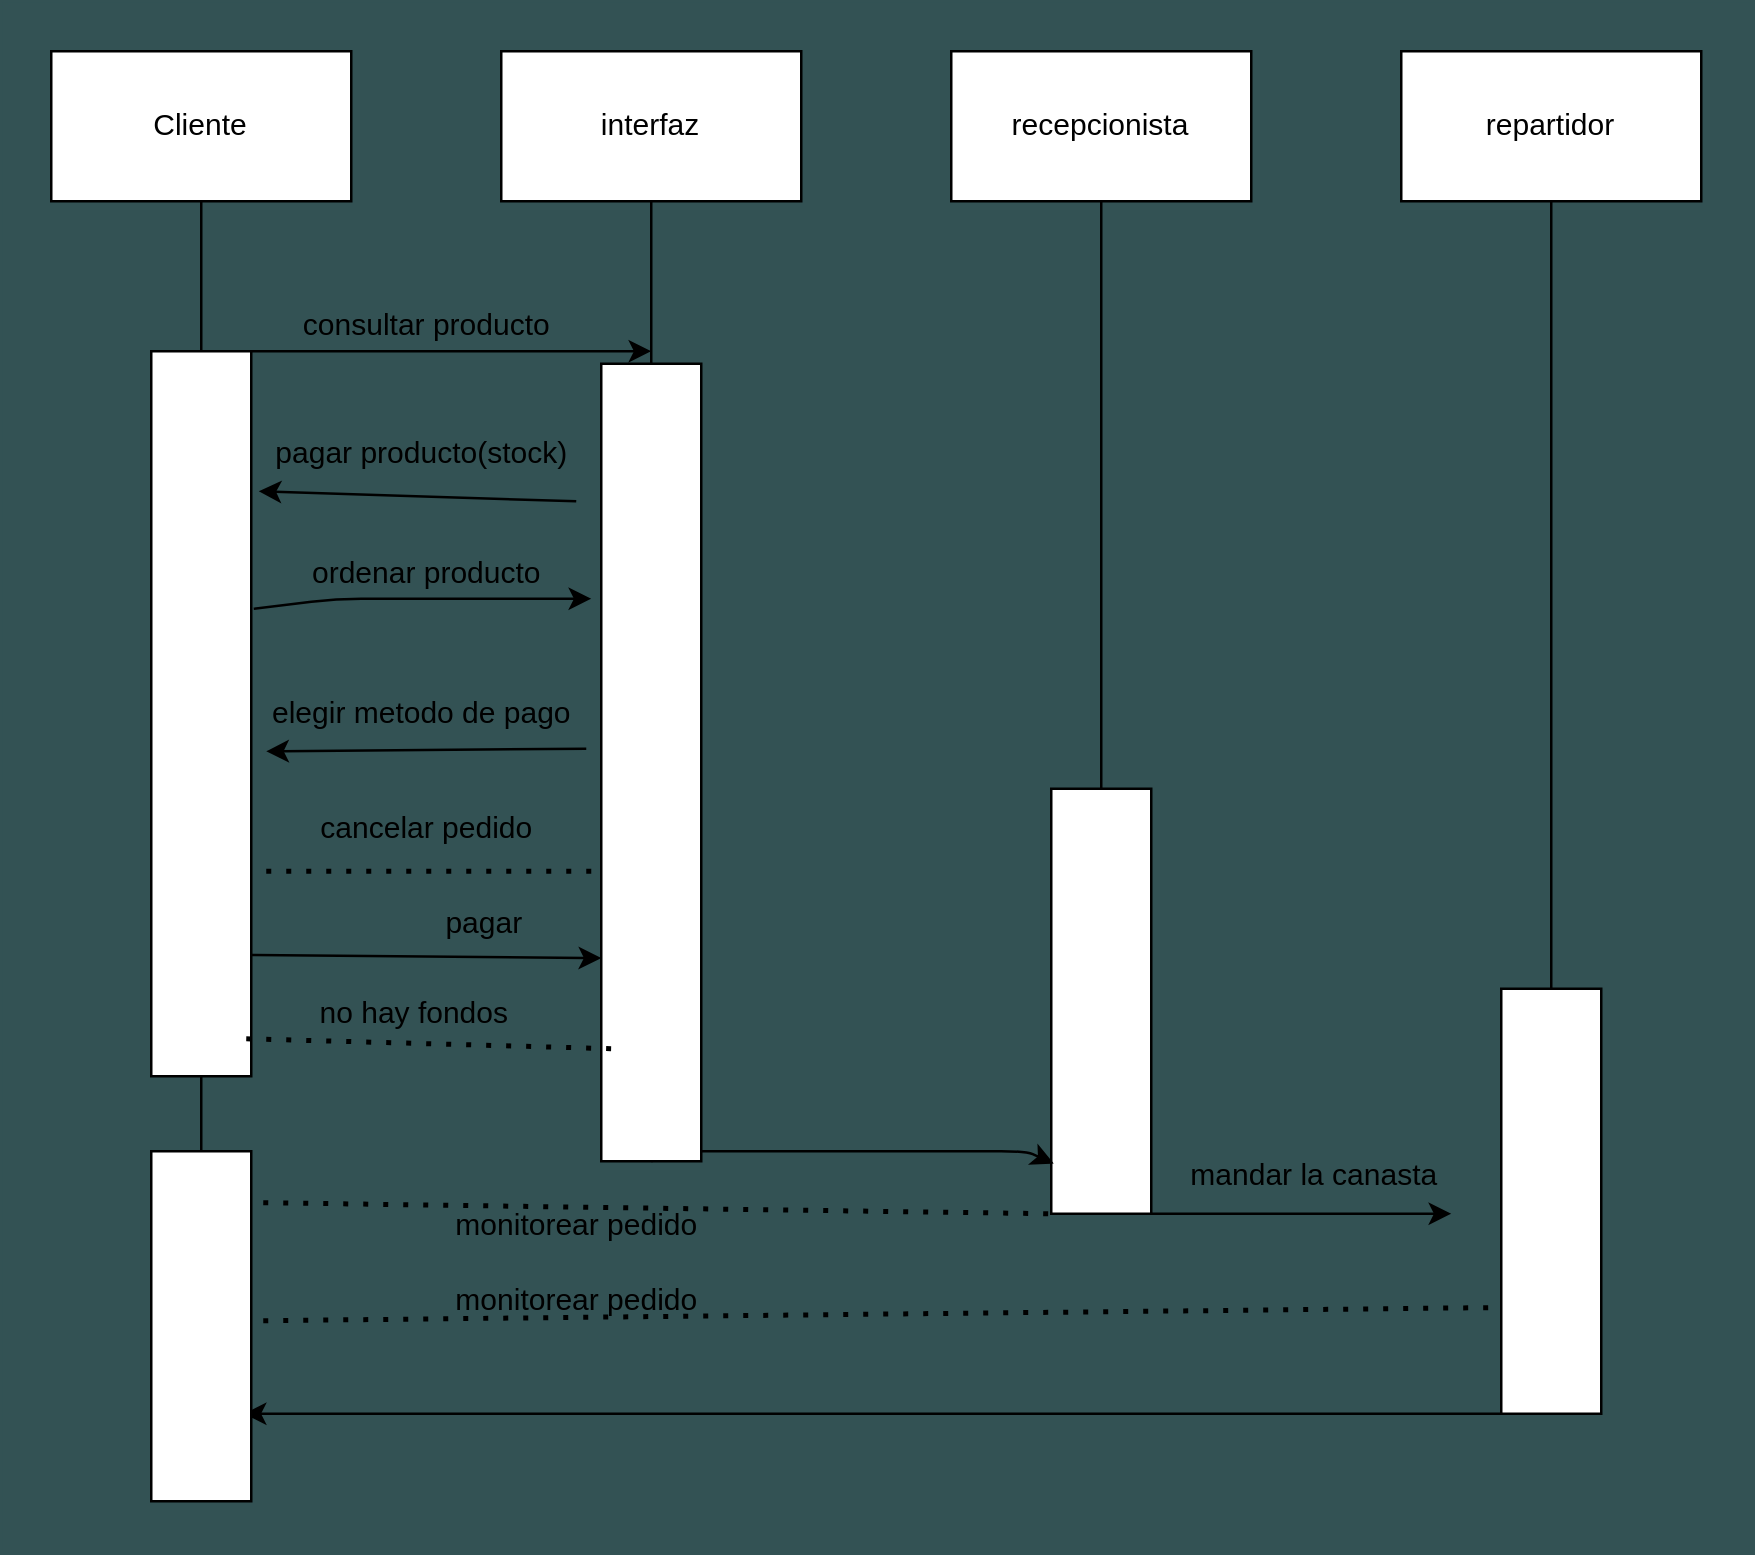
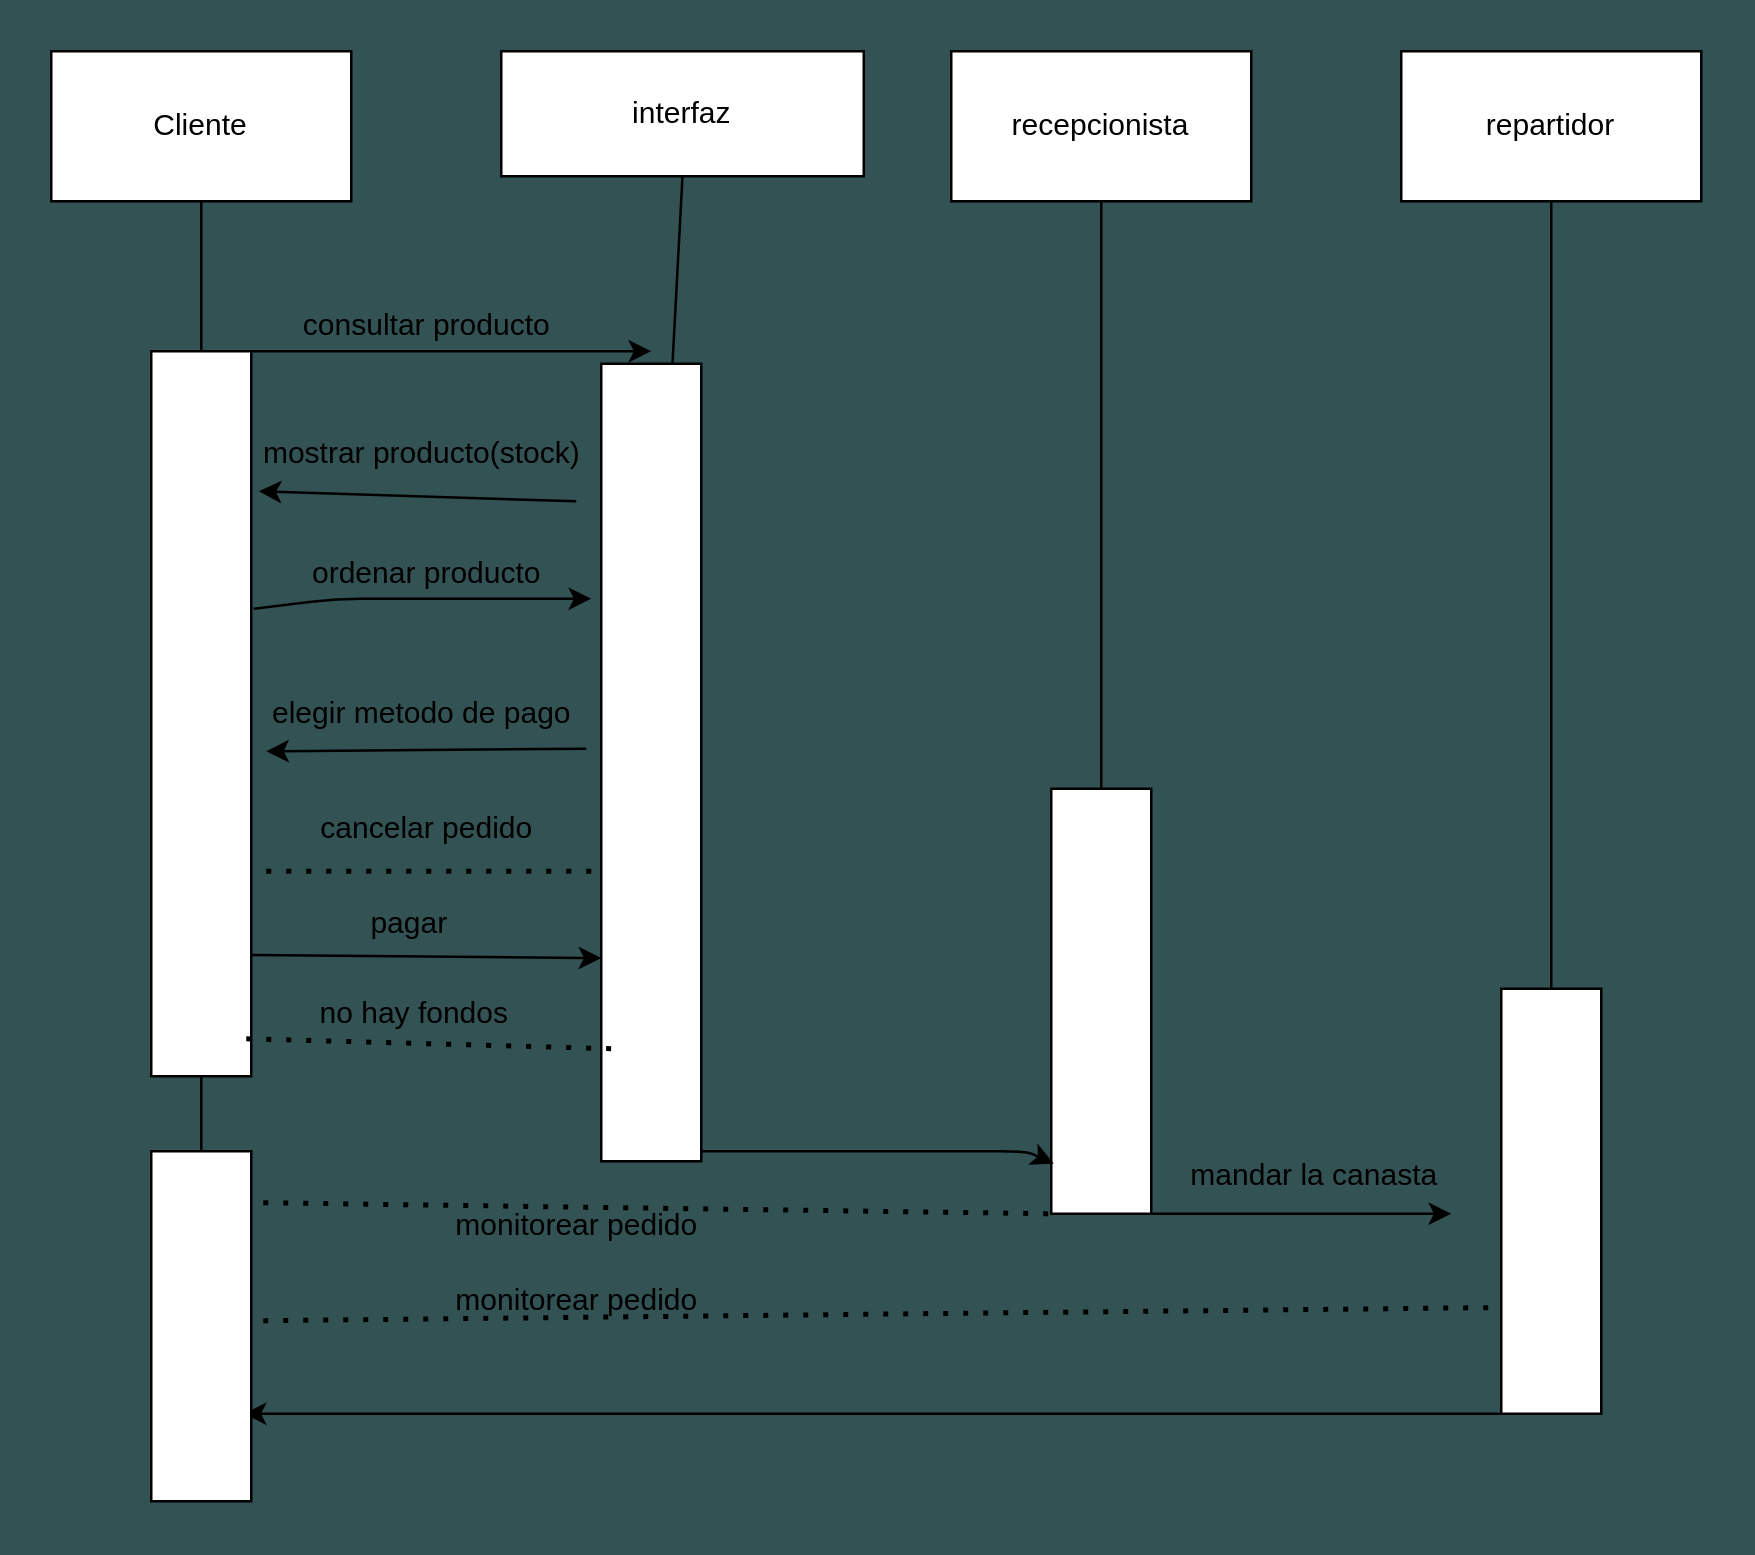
node "interfaz": size 300x150 -> 363x125
node "pagar producto(stock)": label "pagar producto(stock)" -> "mostrar producto(stock)"
node "pagar": moved (484, 924) -> (409, 924)
